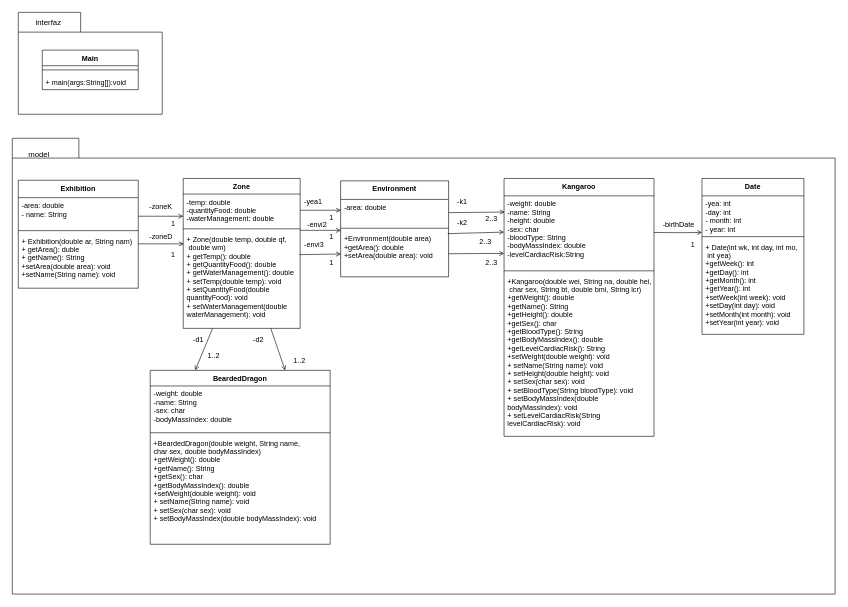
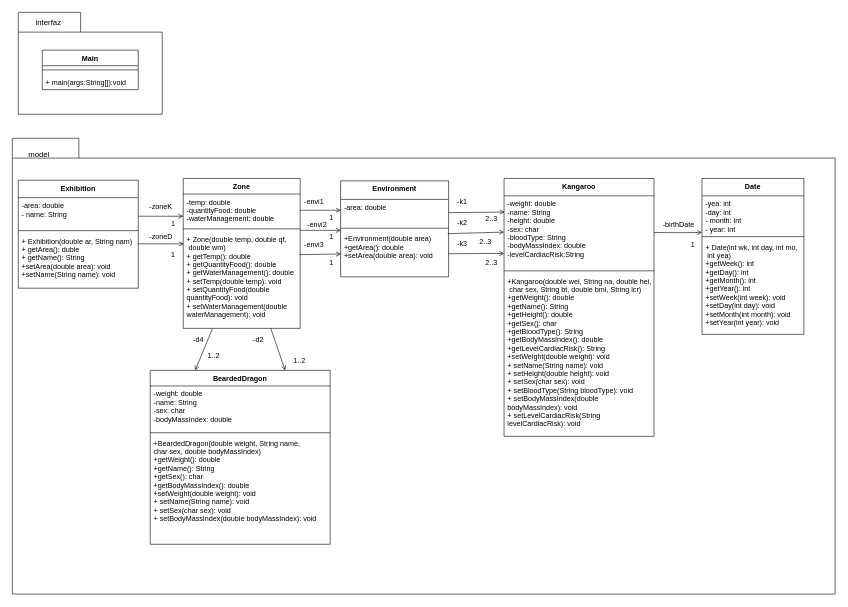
node "-yea1": label "-yea1" -> "-envi1"
node "-k3": added
node "-d1": label "-d1" -> "-d4"
